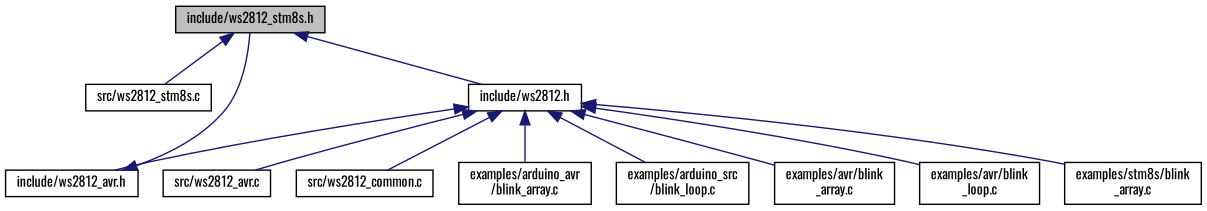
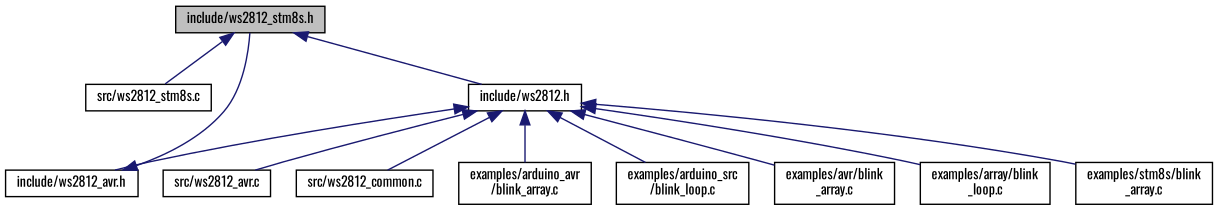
node "examples/avr/blink _loop.c": label "examples/avr/blink _loop.c" -> "examples/array/blink _loop.c"
